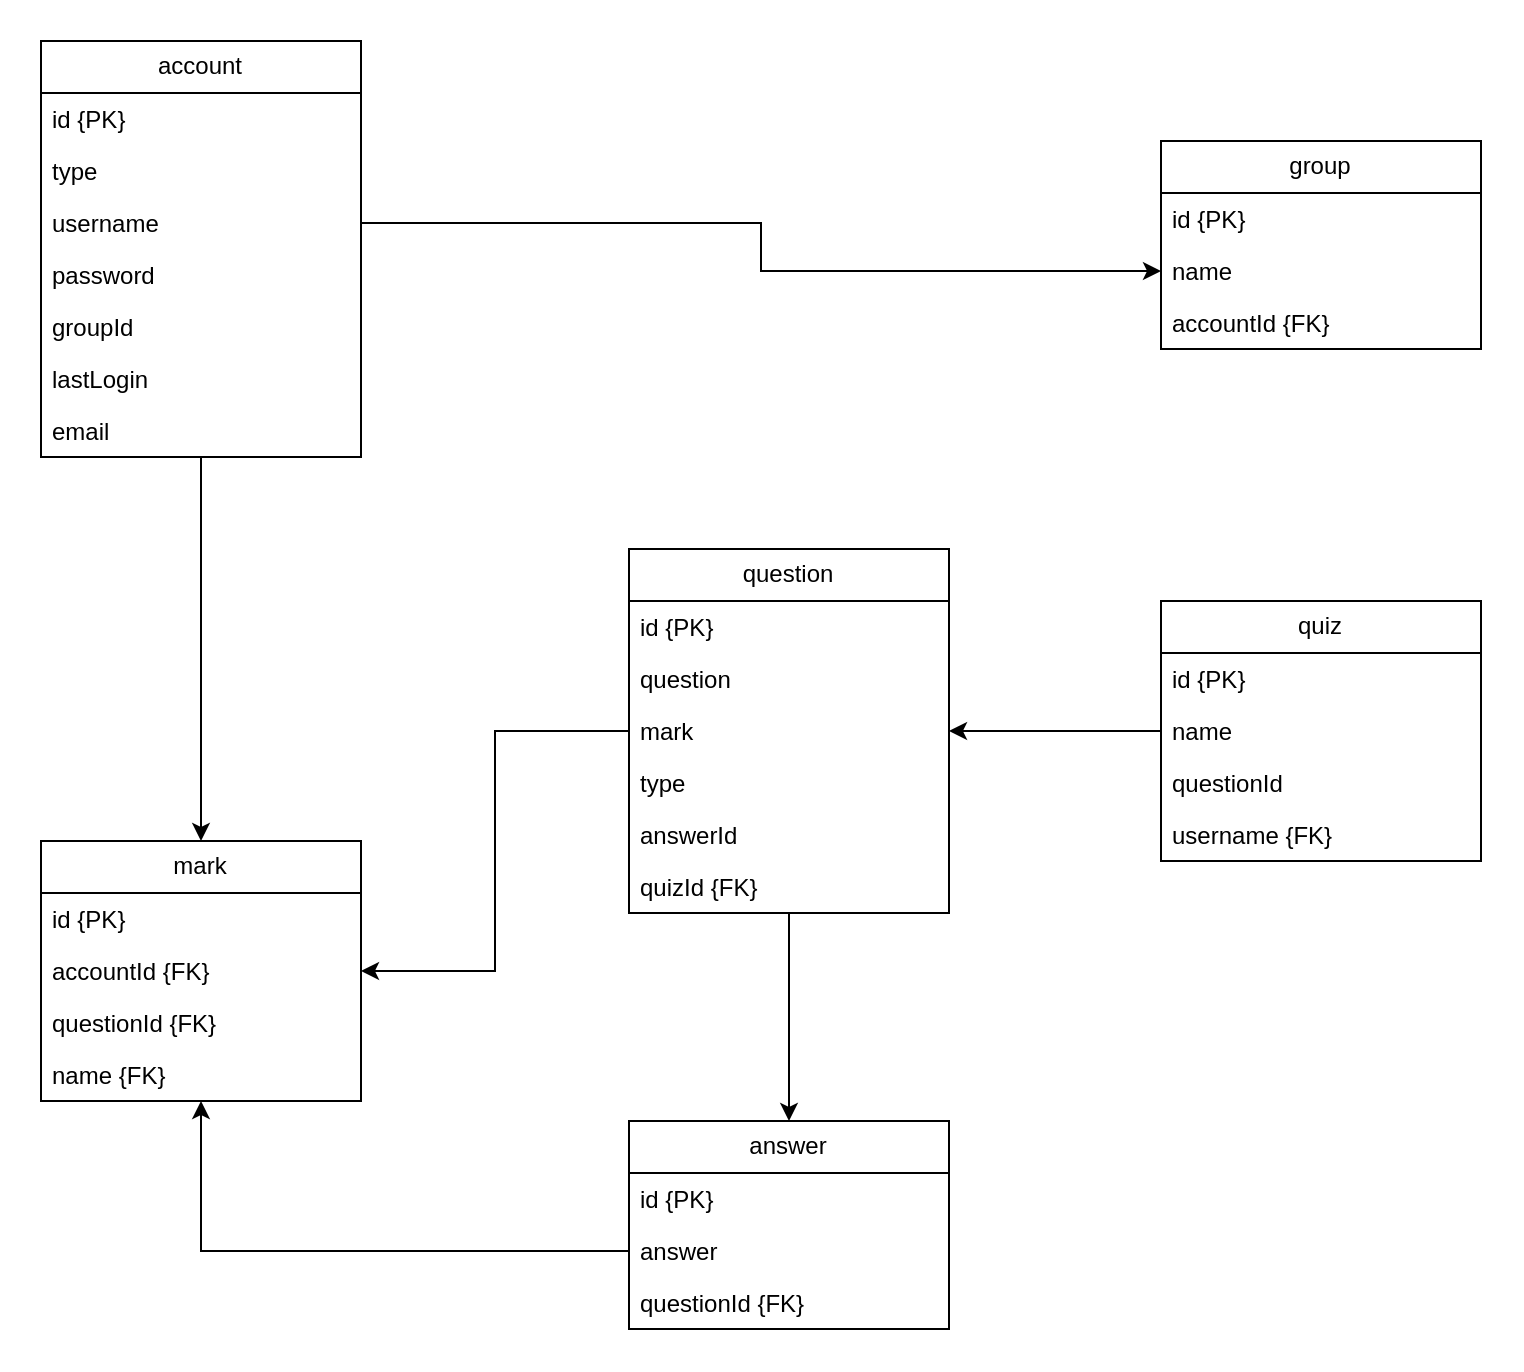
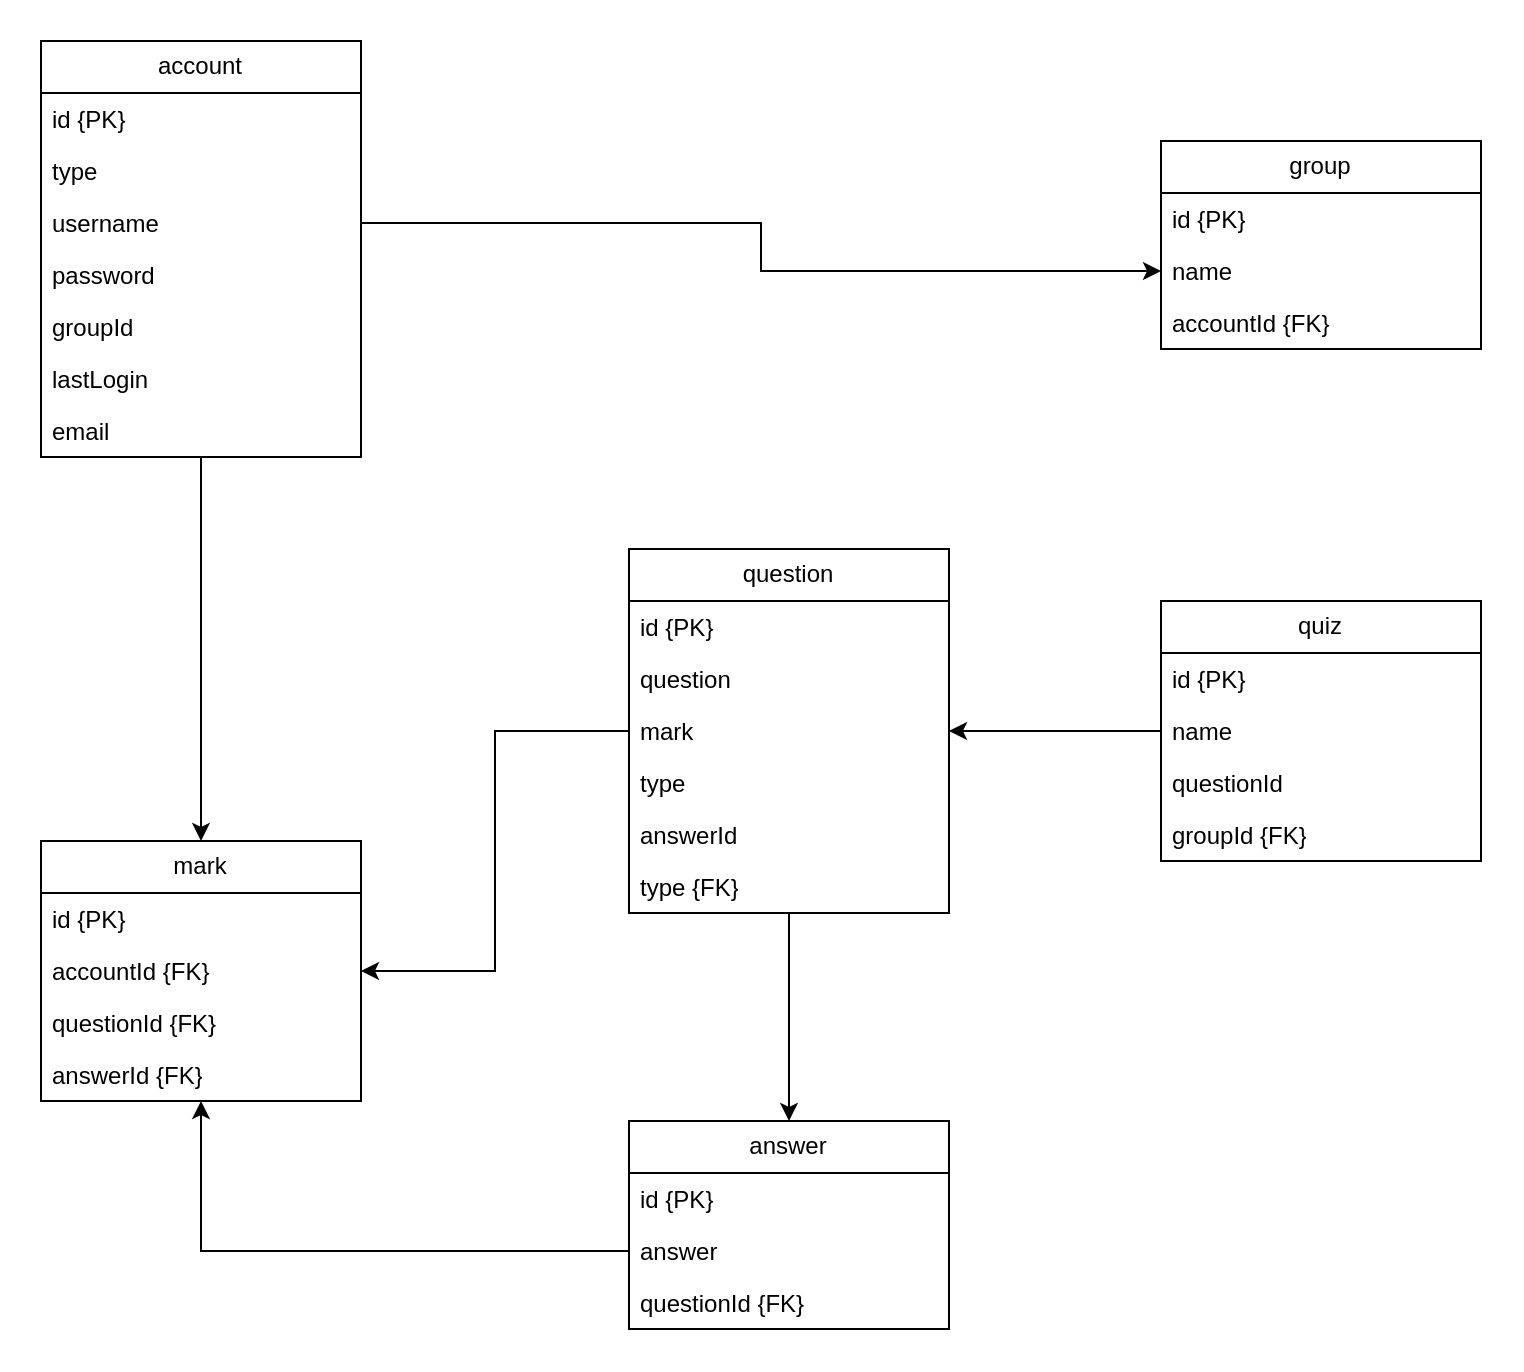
node "username {FK}": label "username {FK}" -> "groupId {FK}"
node "quizId {FK}": label "quizId {FK}" -> "type {FK}"
node "name {FK}": label "name {FK}" -> "answerId {FK}"
